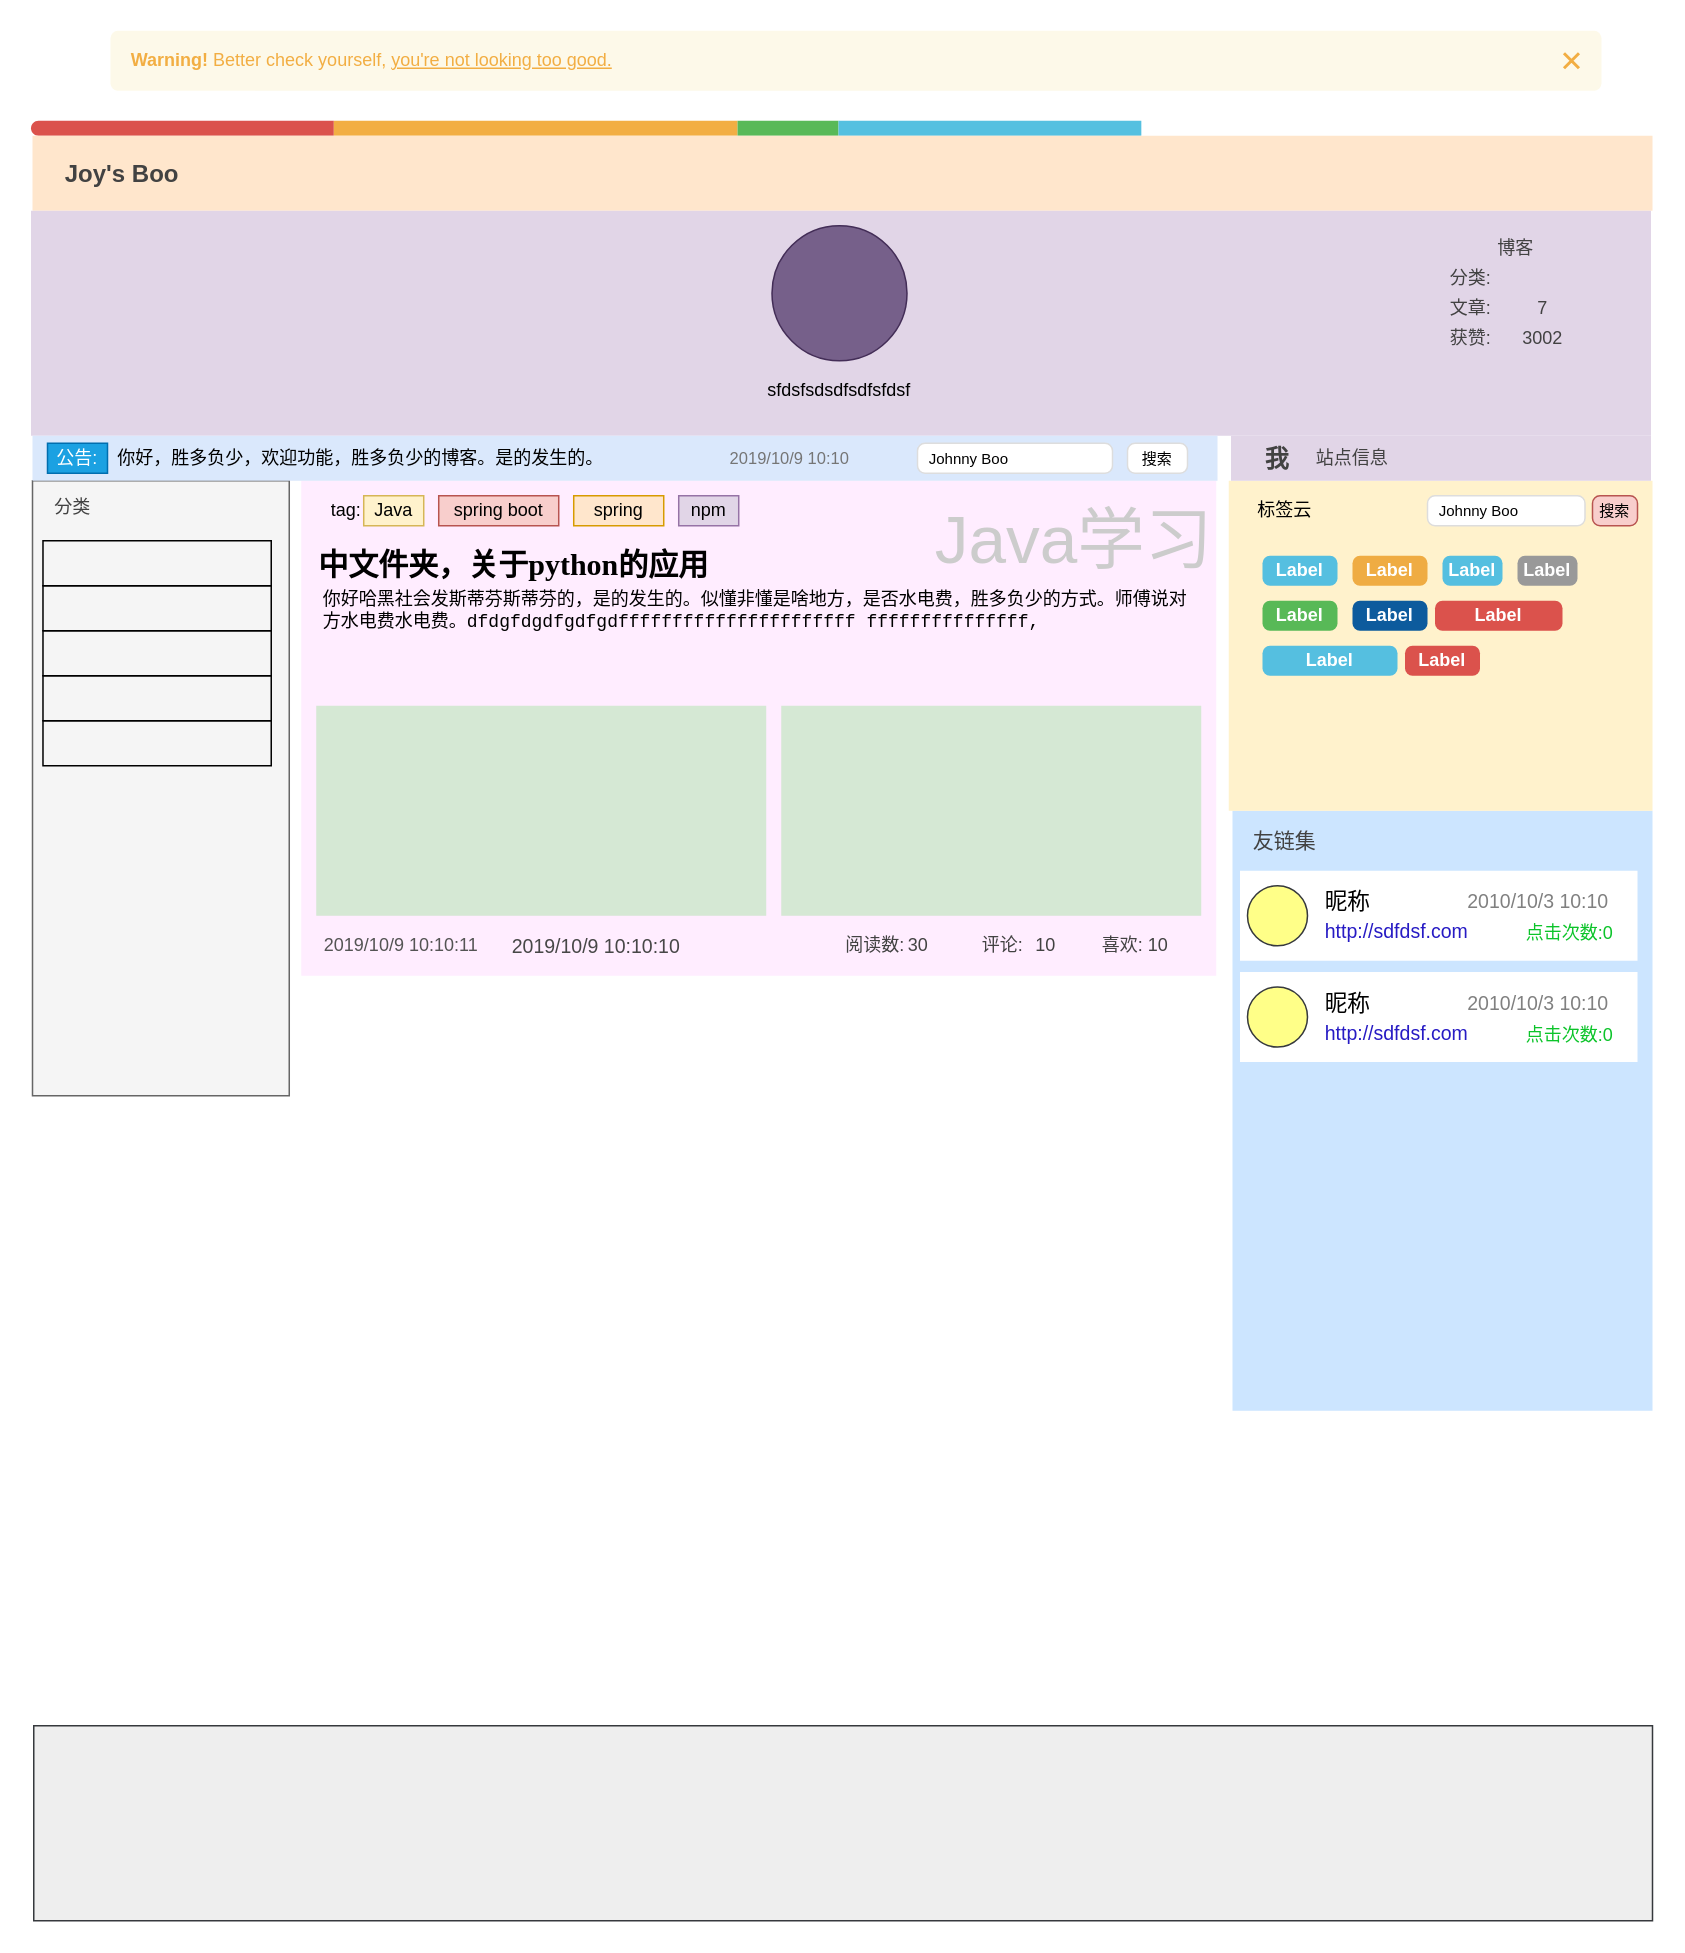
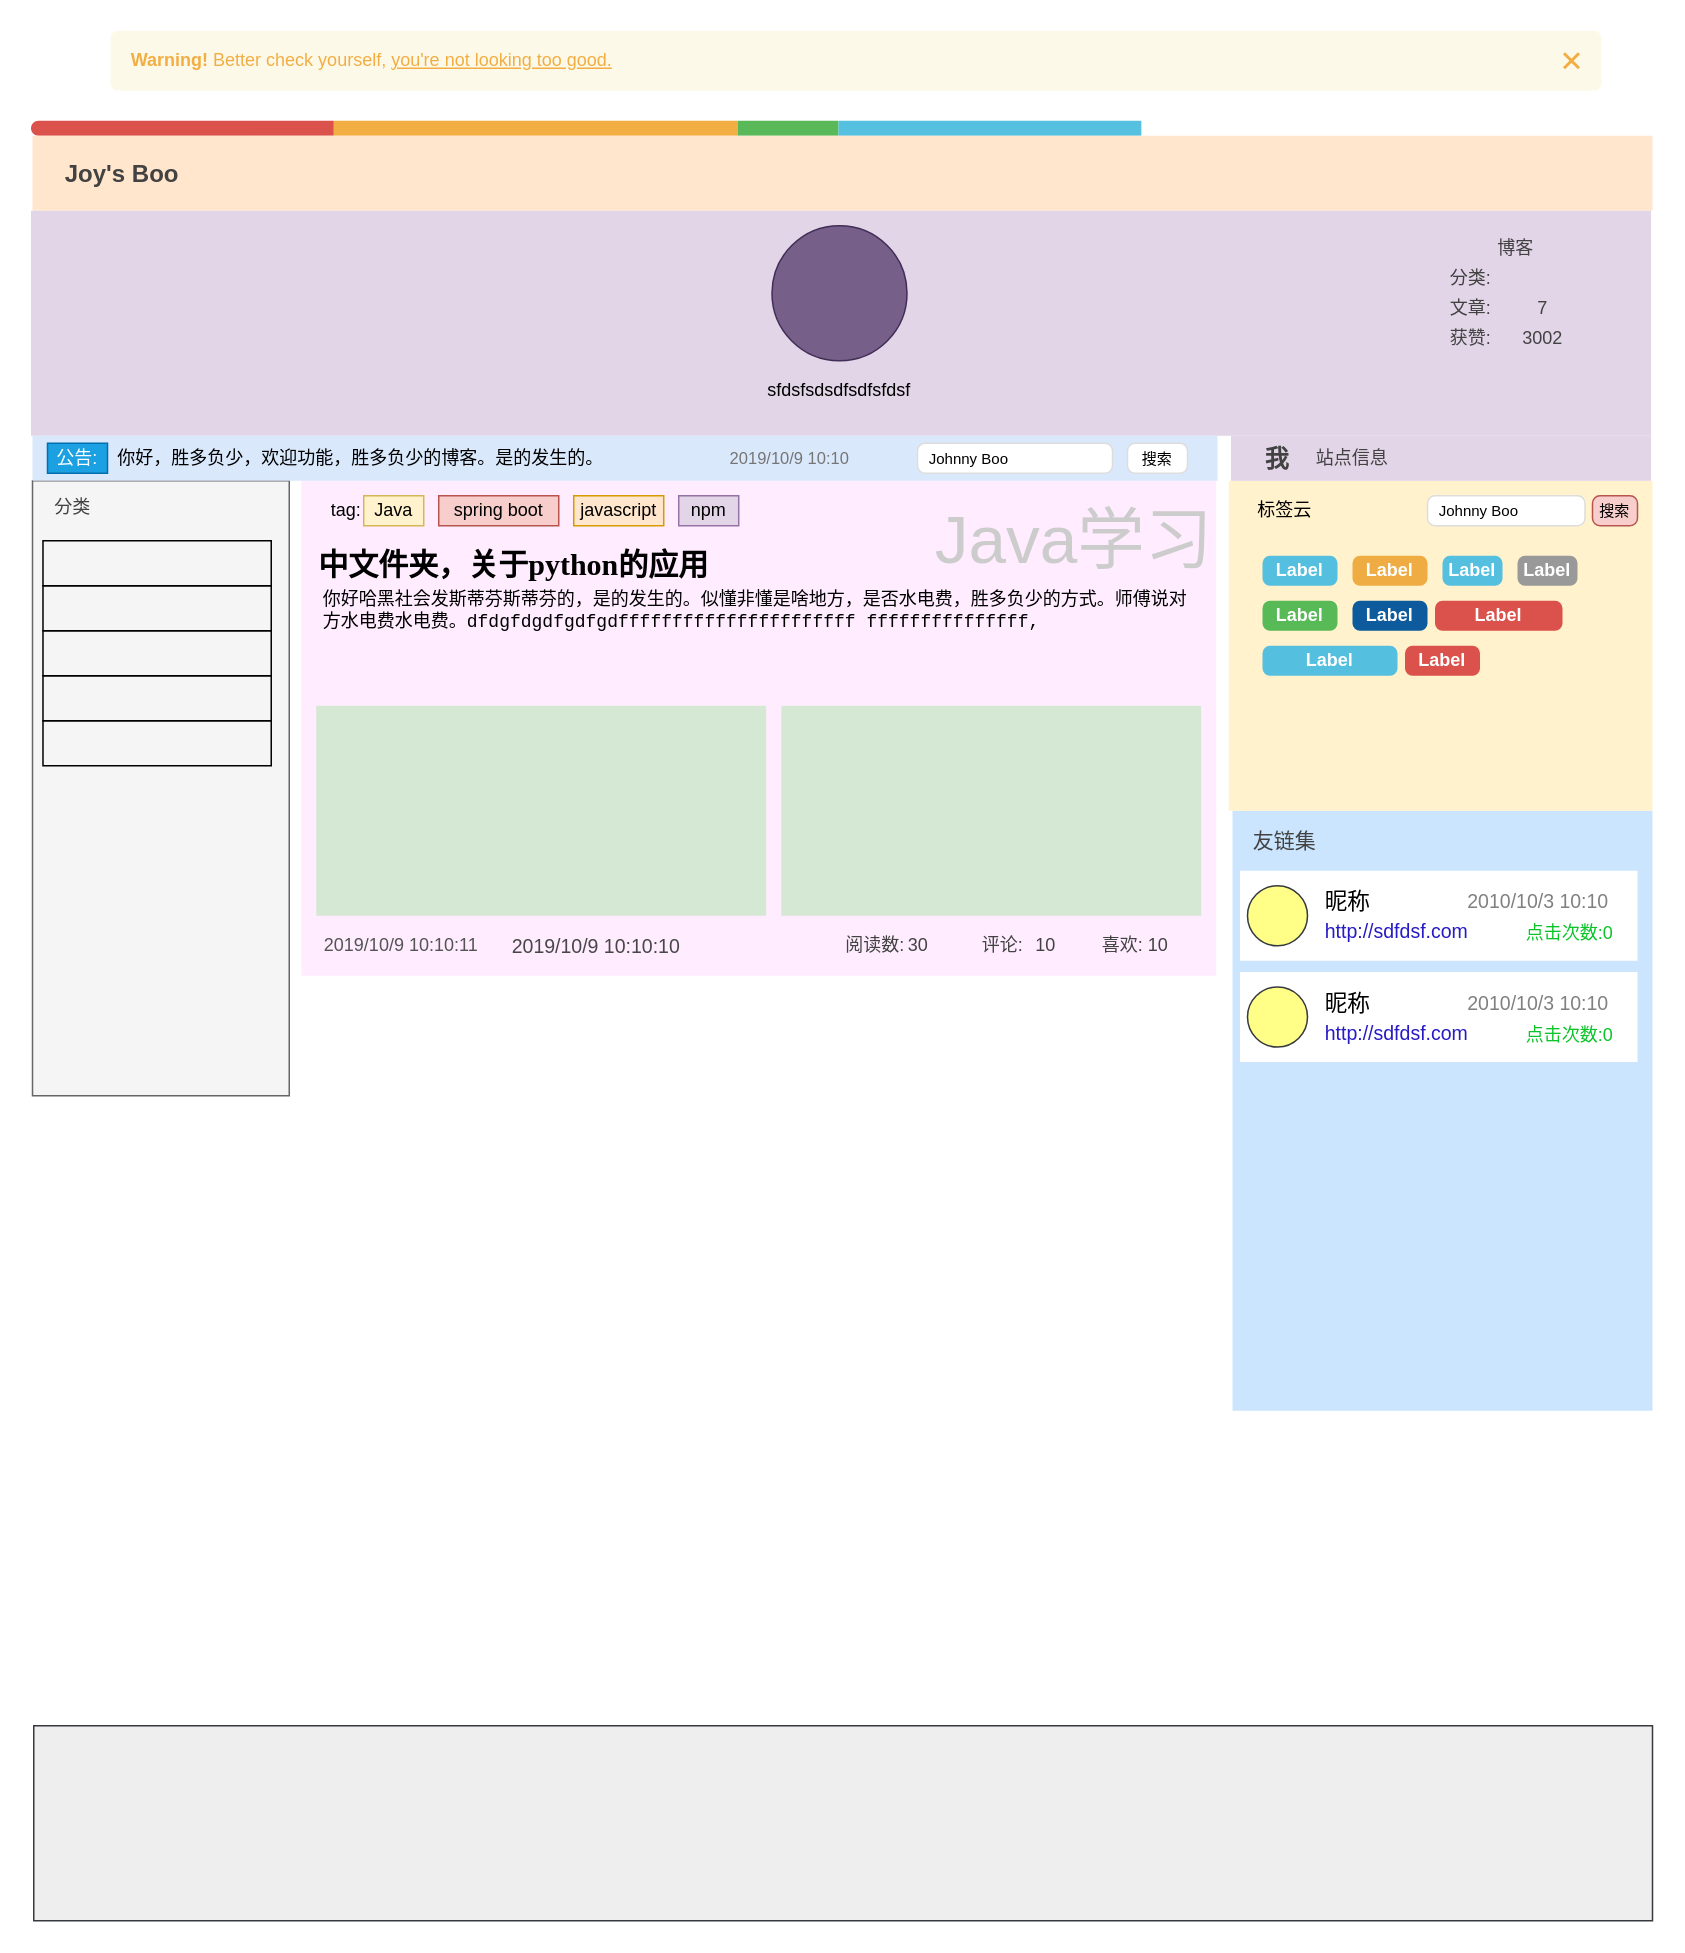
node "spring": label "spring" -> "javascript"
